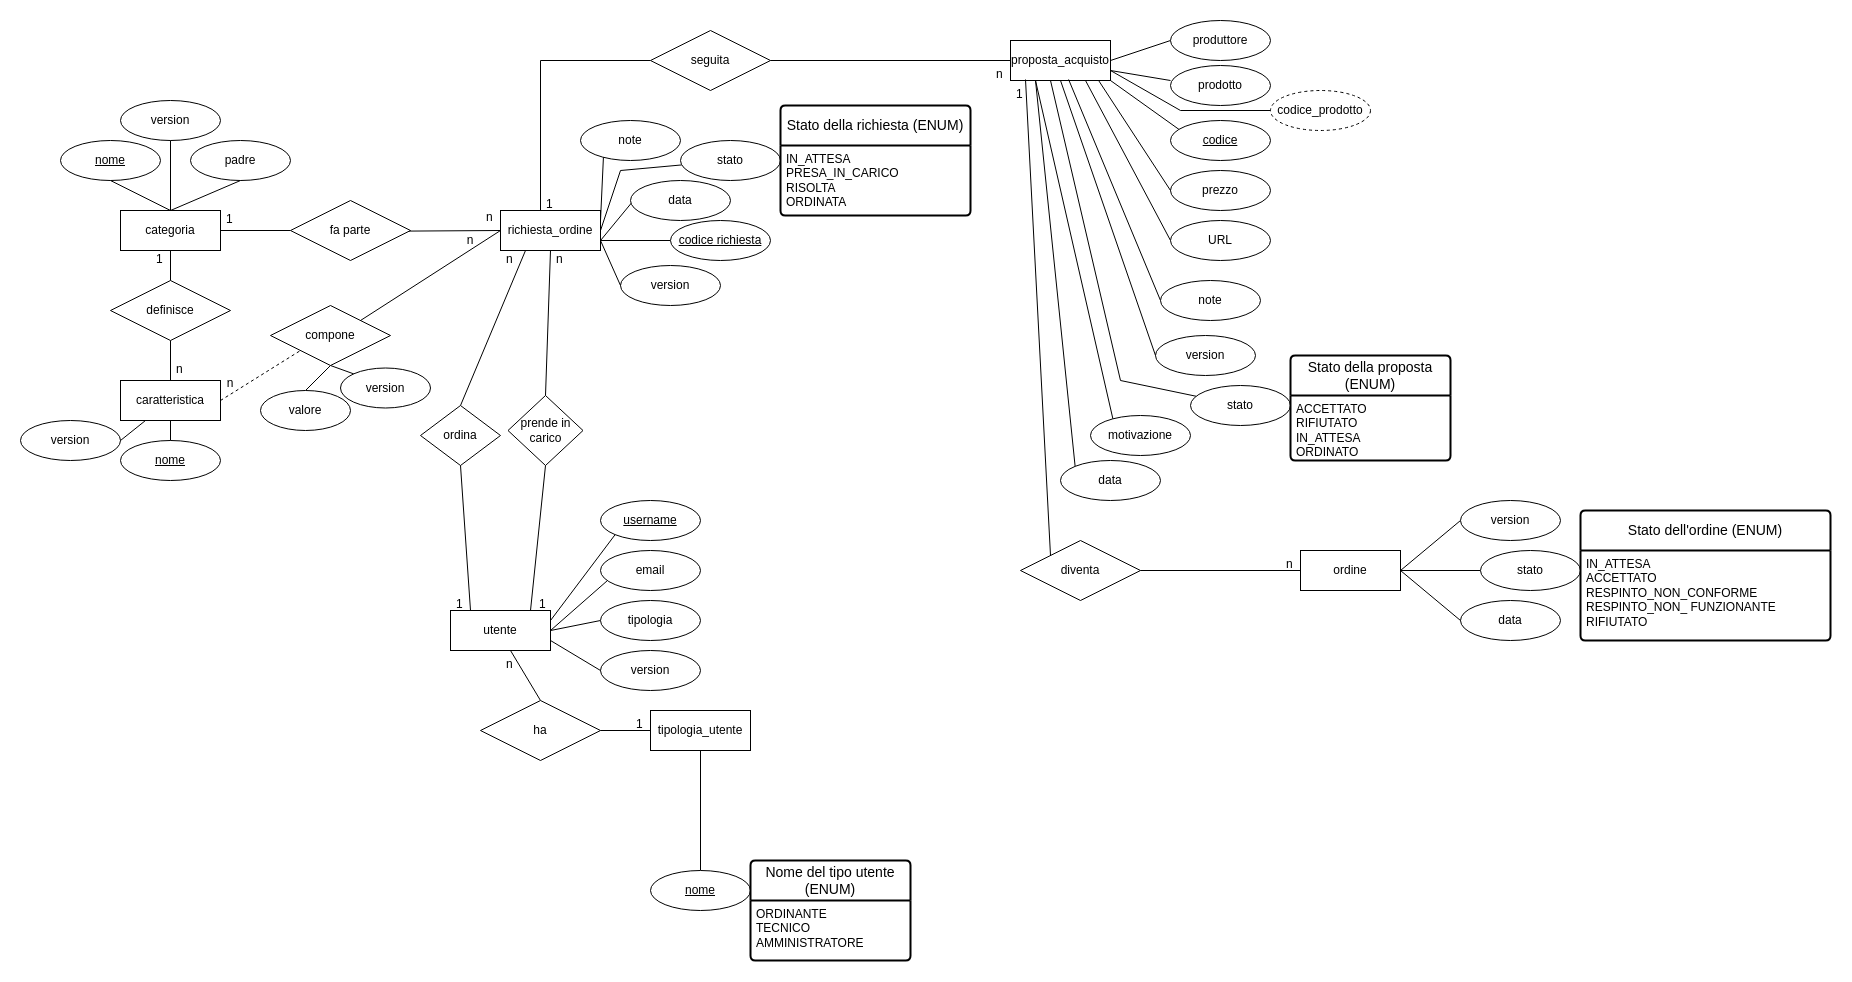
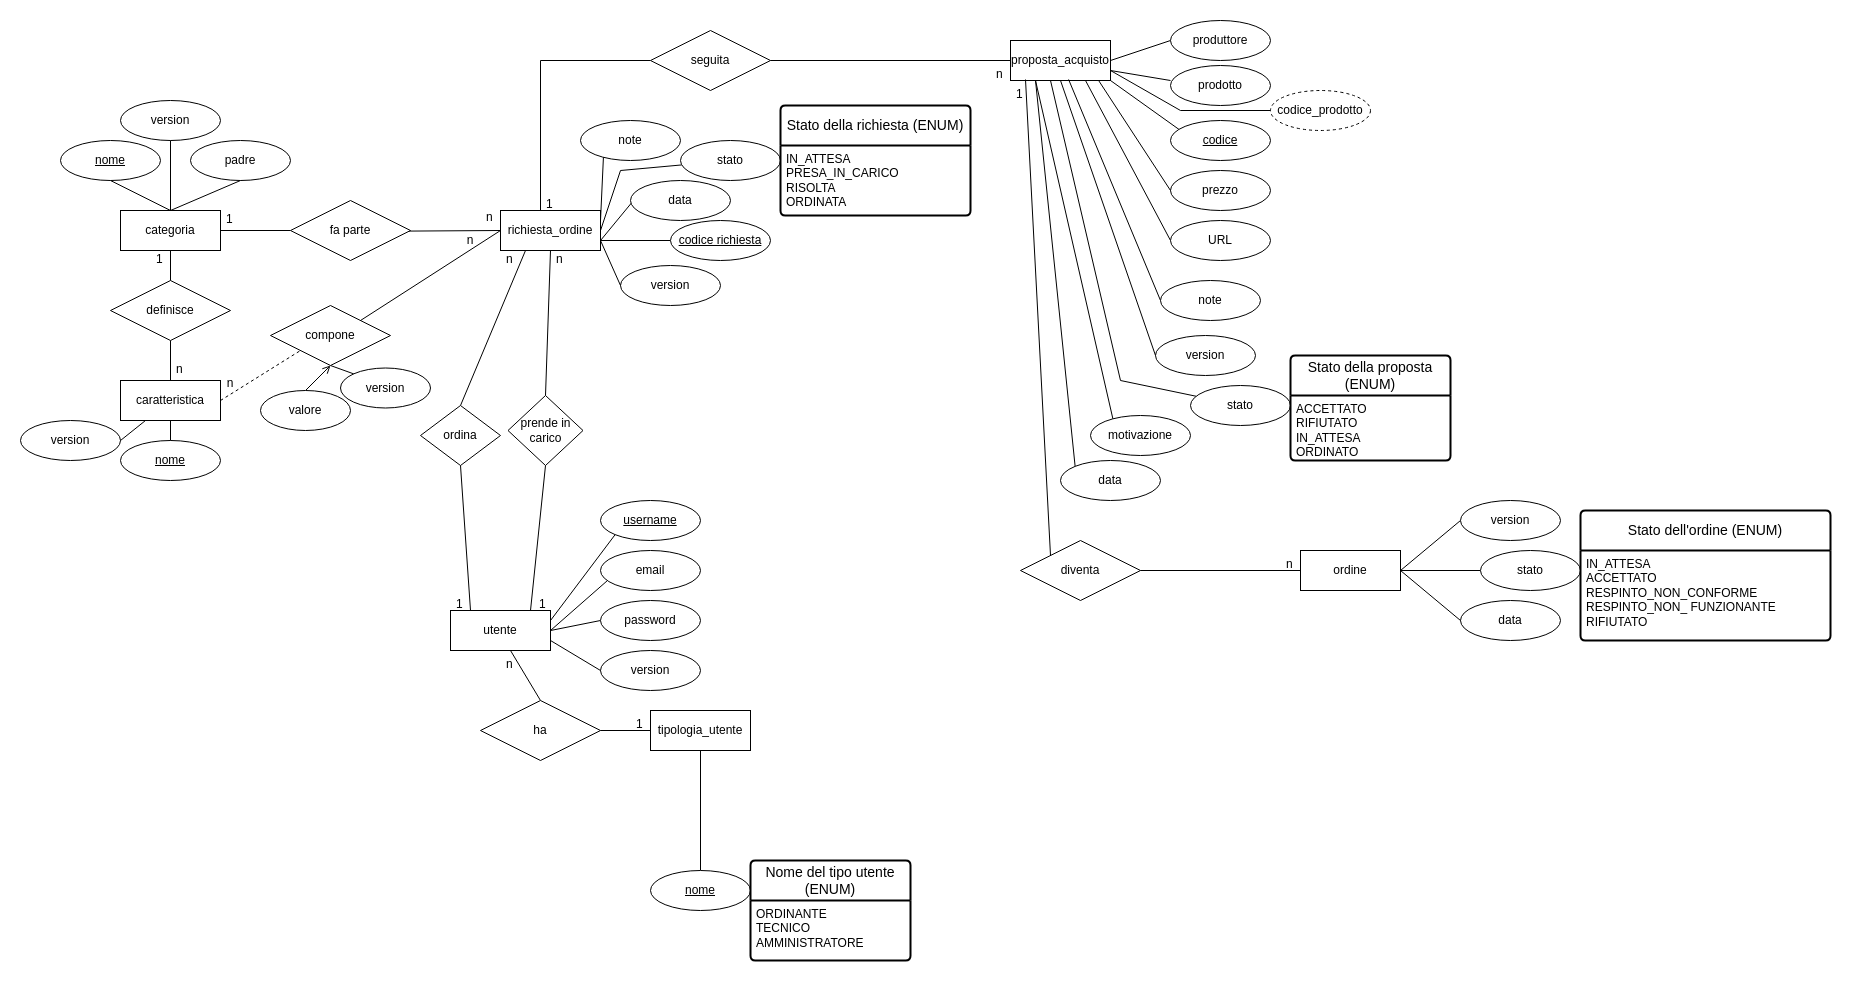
edge "compone" -- "valore": arrowhead none -> open
node "tipologia": label "tipologia" -> "password"
